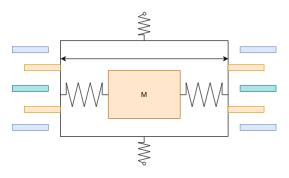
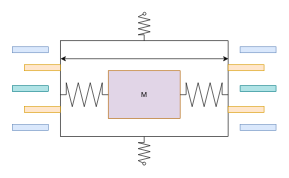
node "M": fillcolor #ffe6cc -> #e1d5e7
